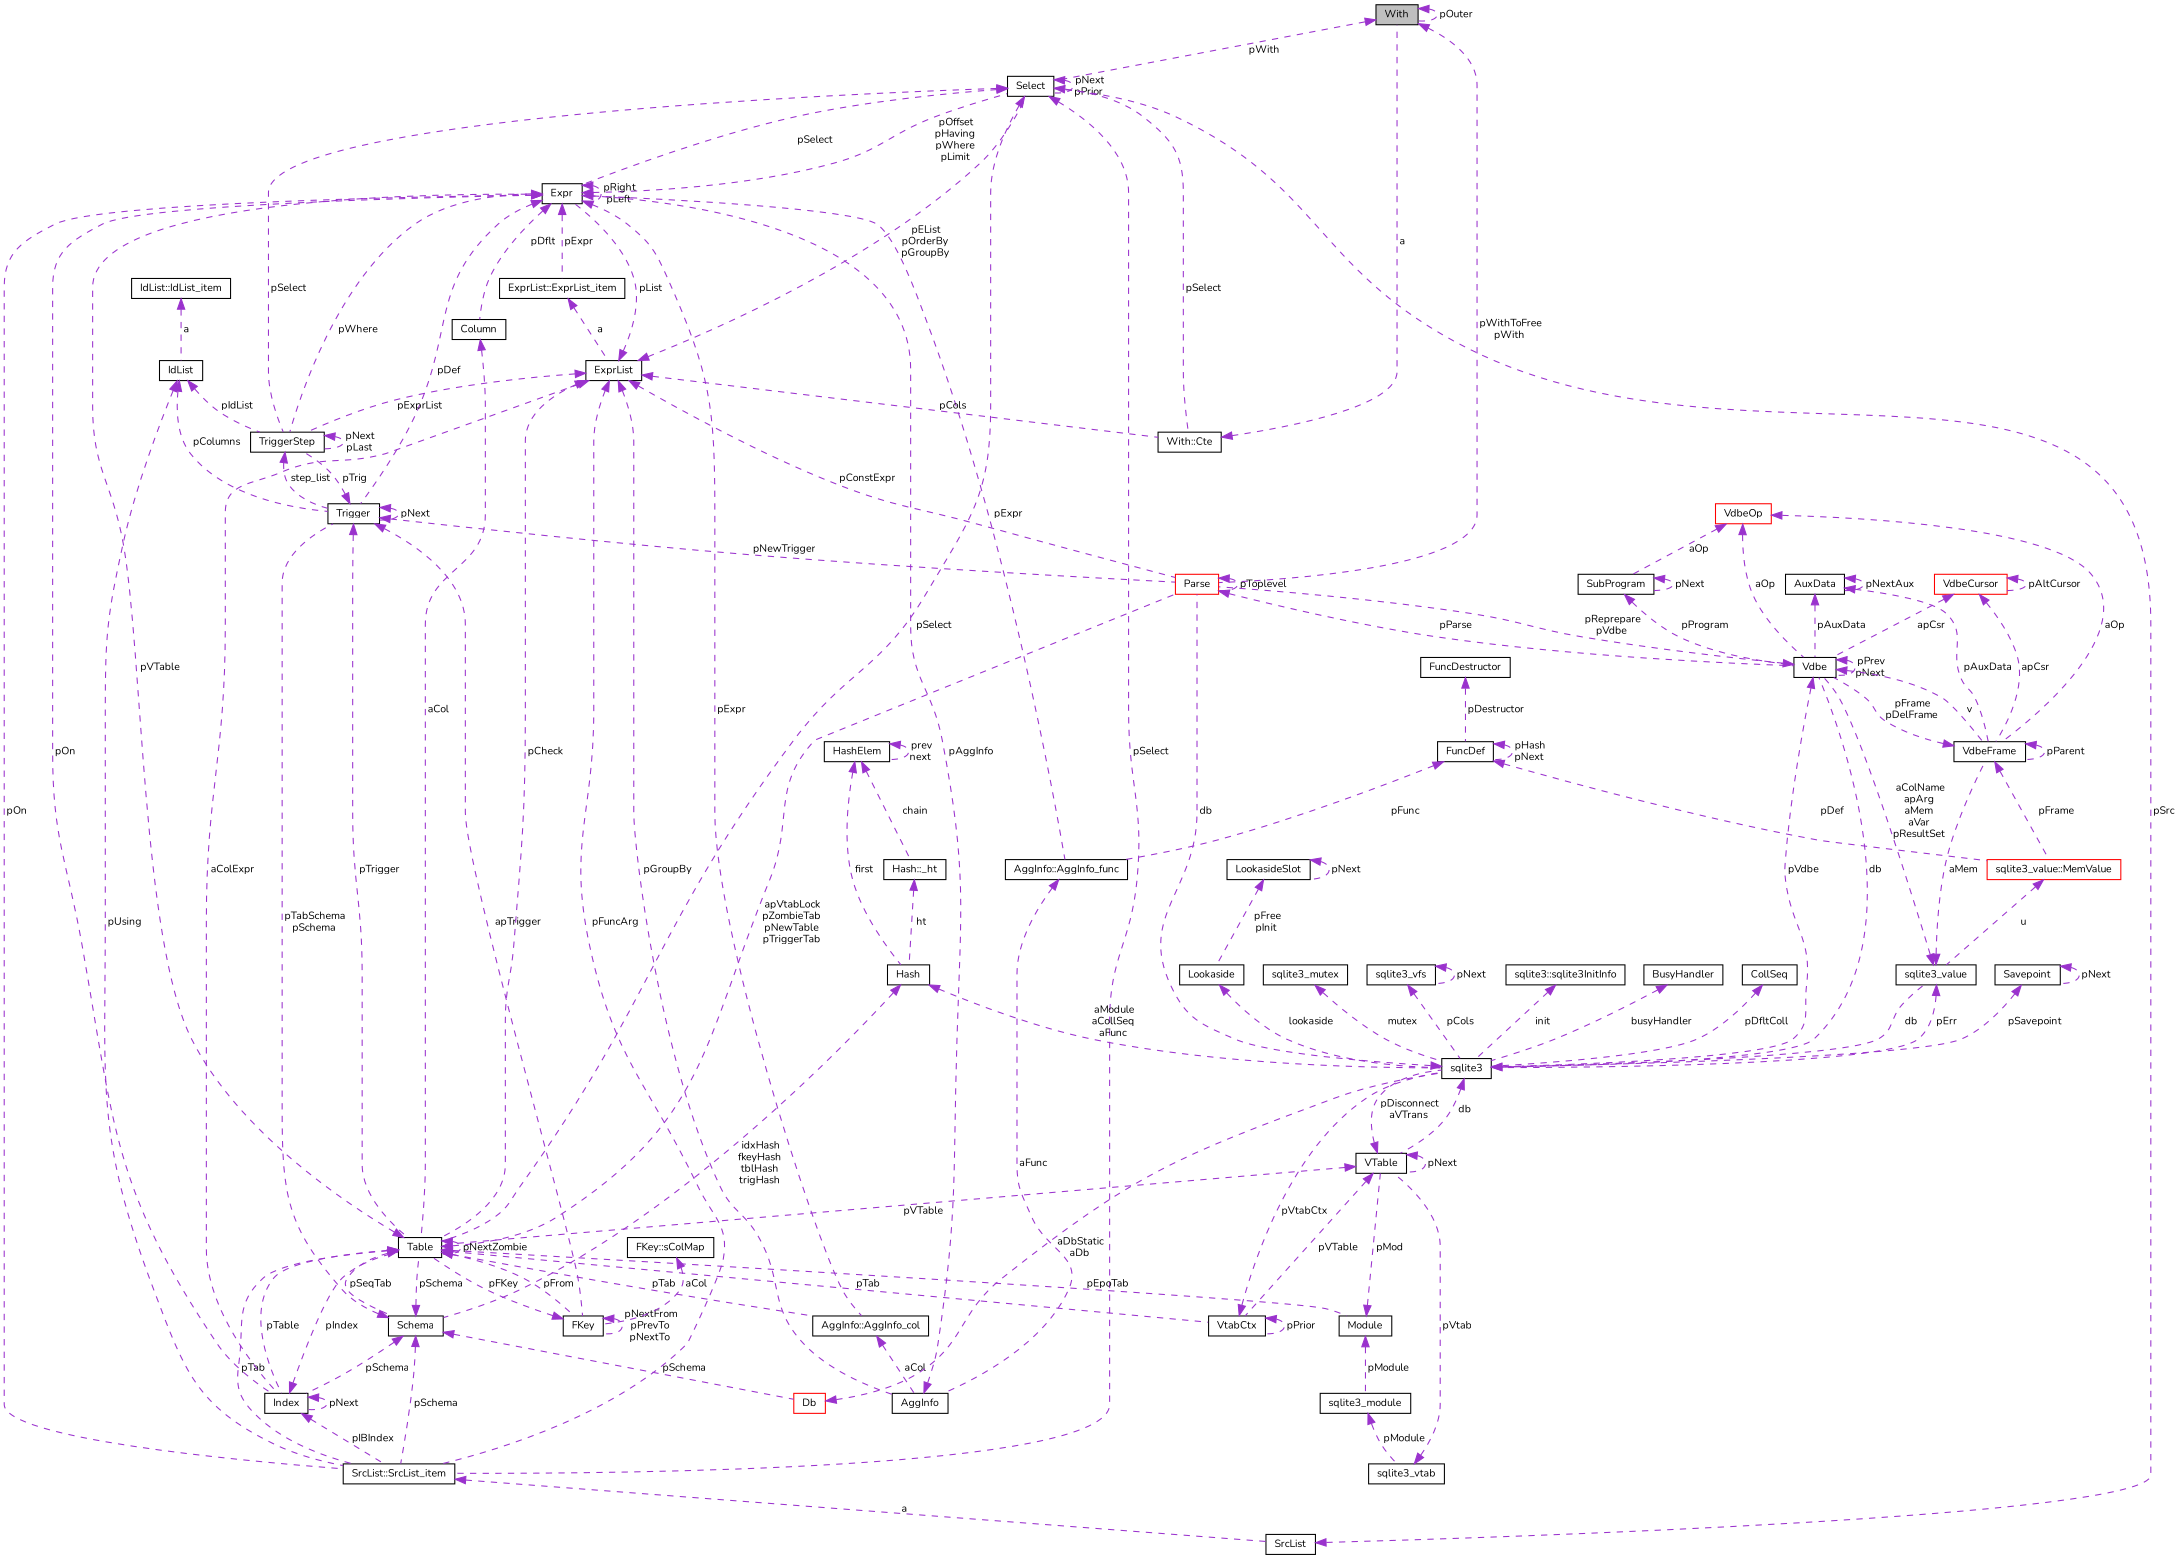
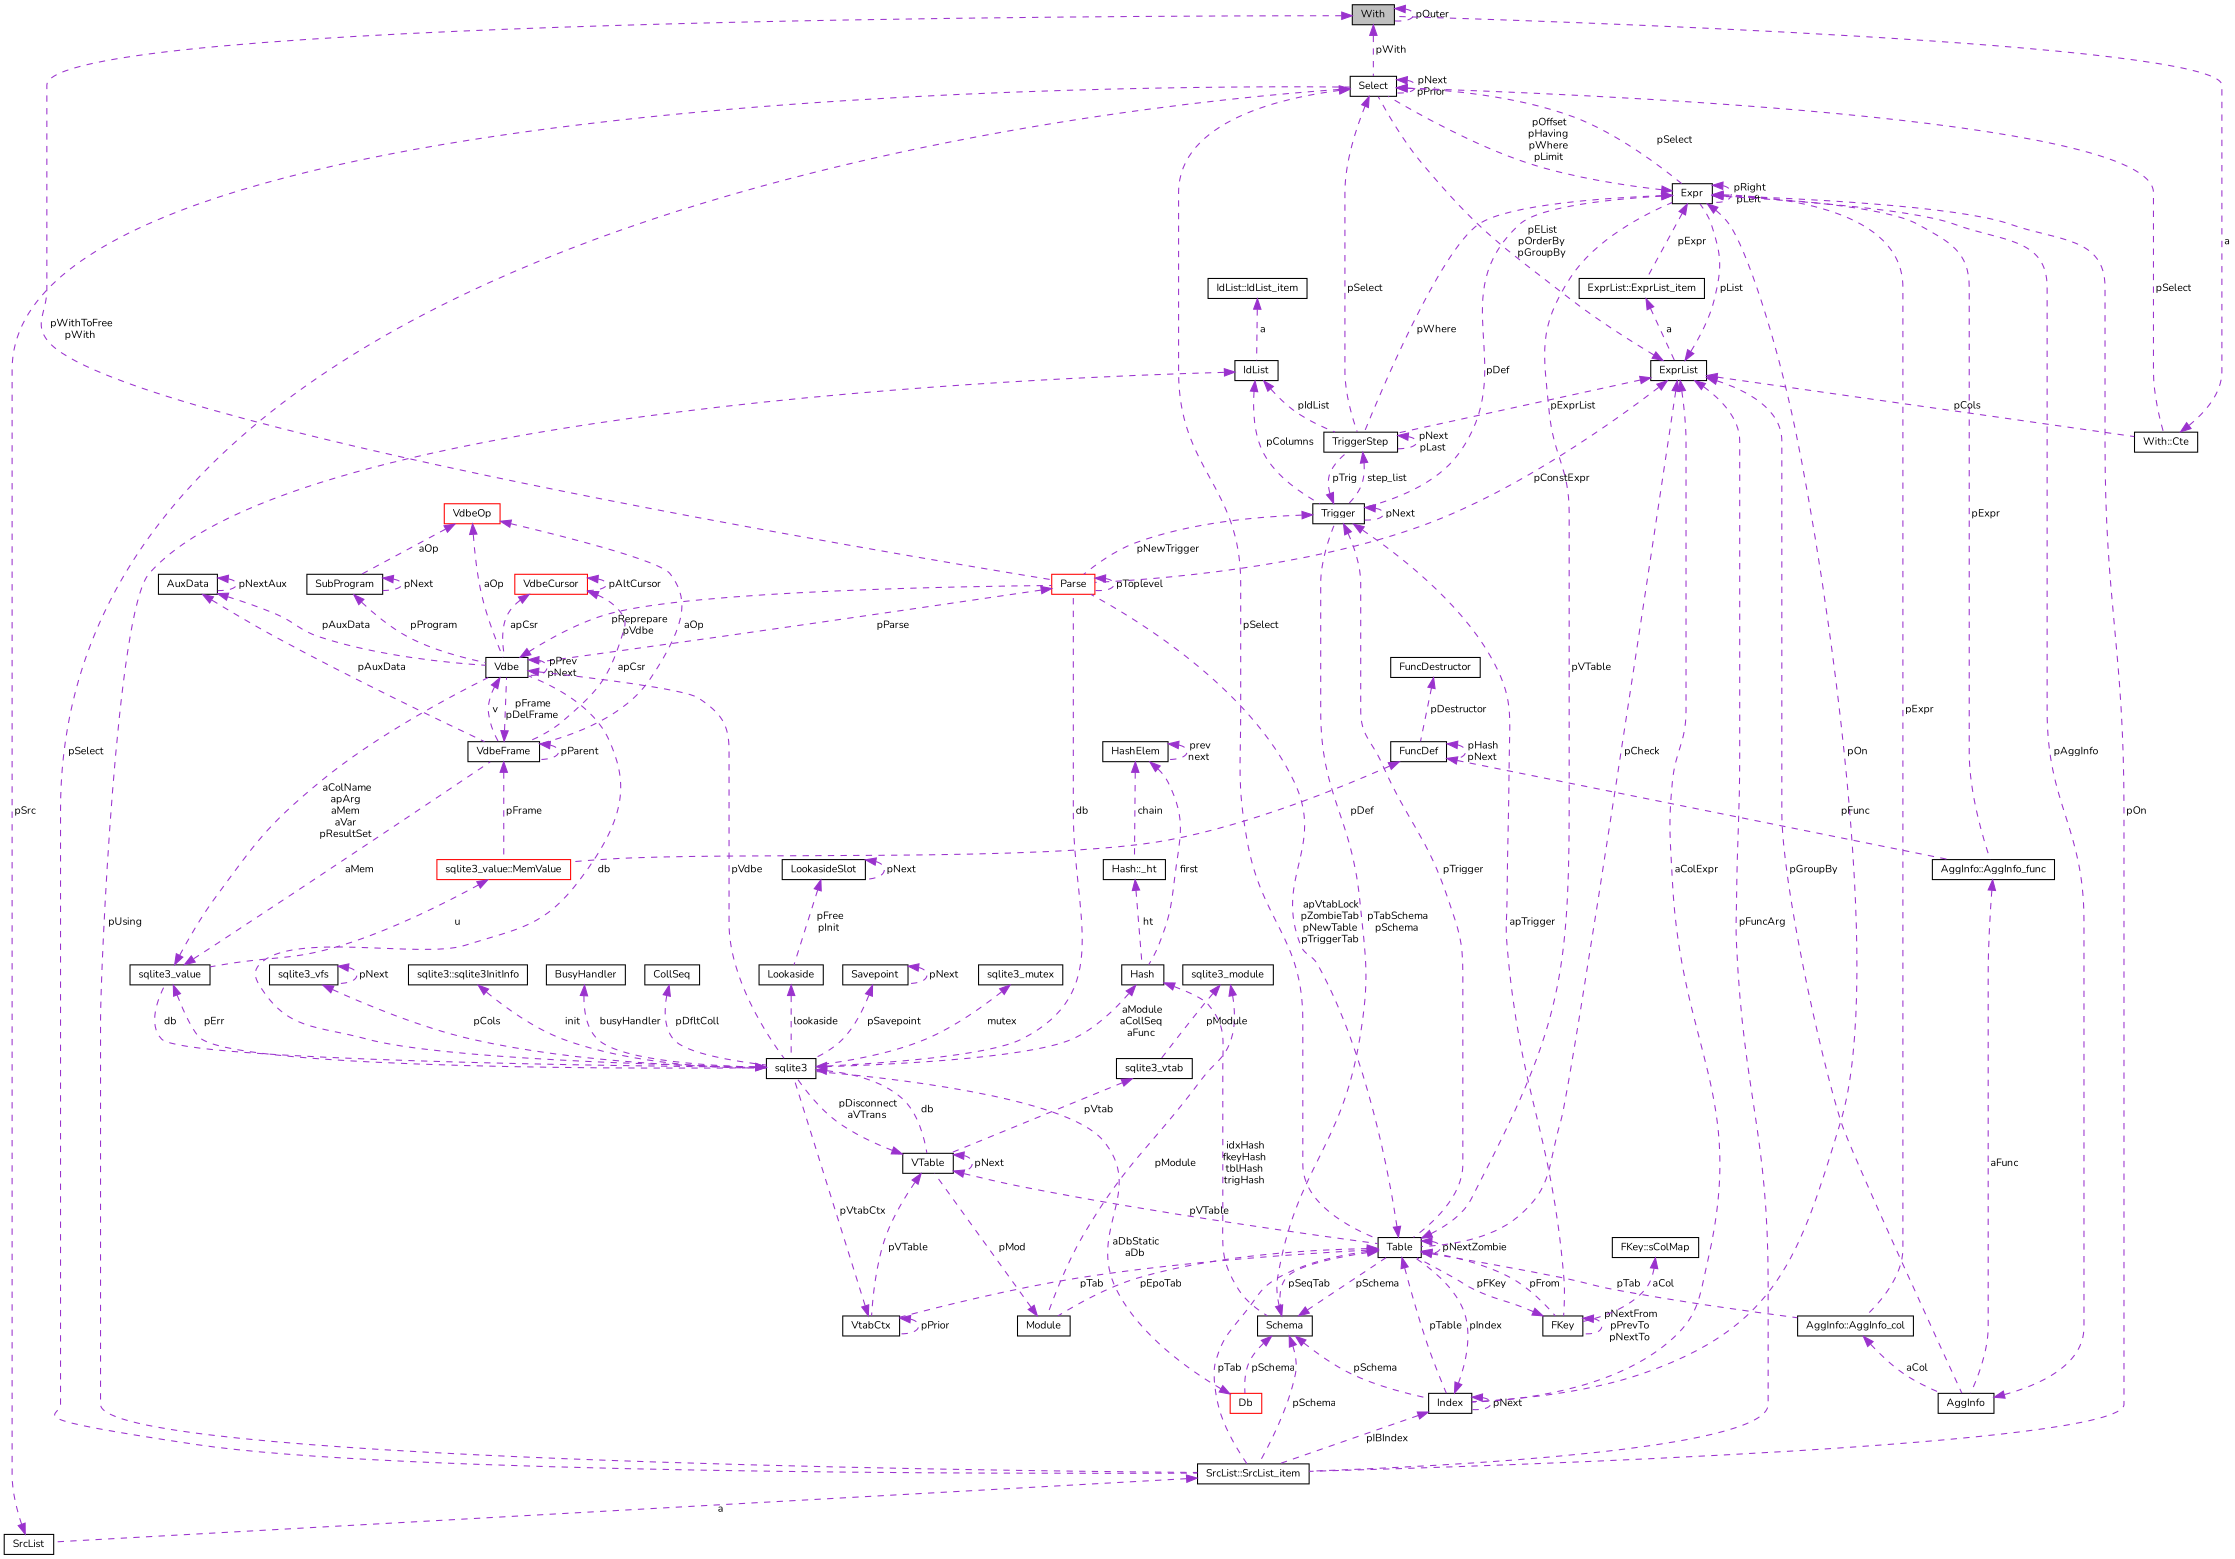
node "Column": removed
edge "sqlite3_module" -> "Module": reversed
